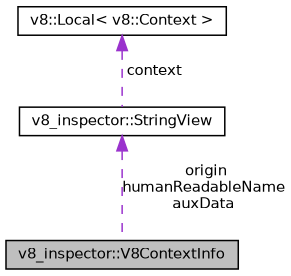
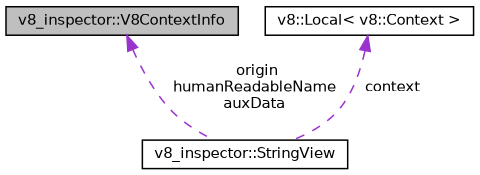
edge "v8_inspector::V8ContextInfo" -> "v8_inspector::StringView": reversed
